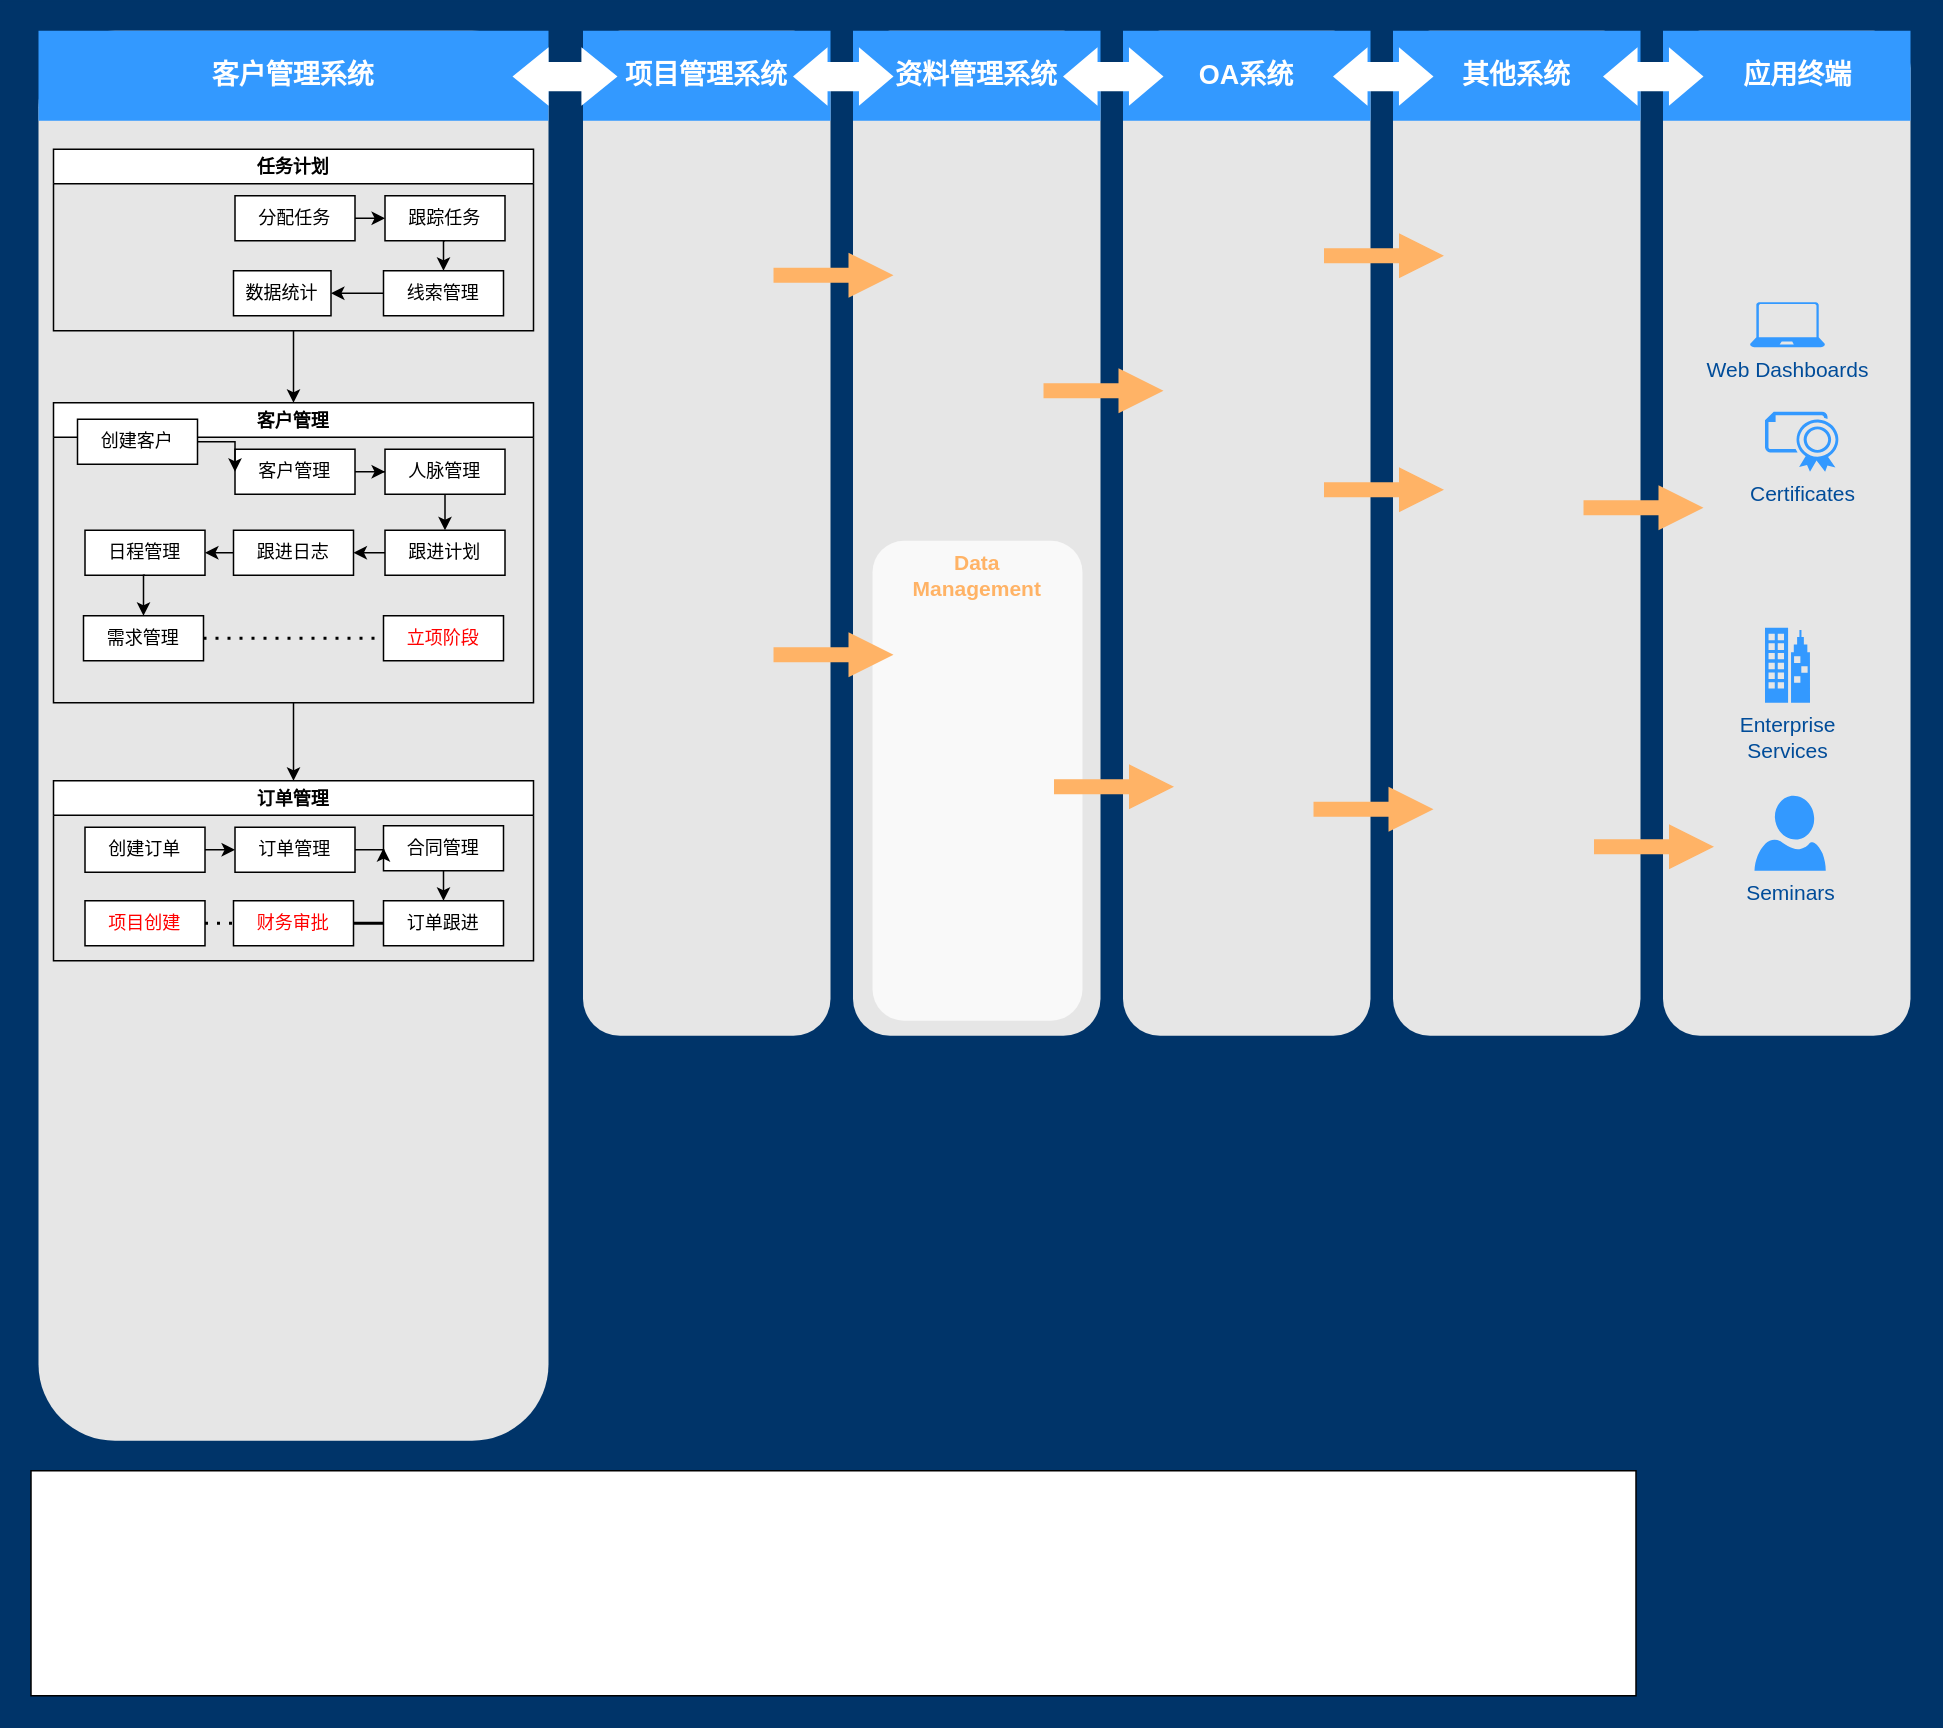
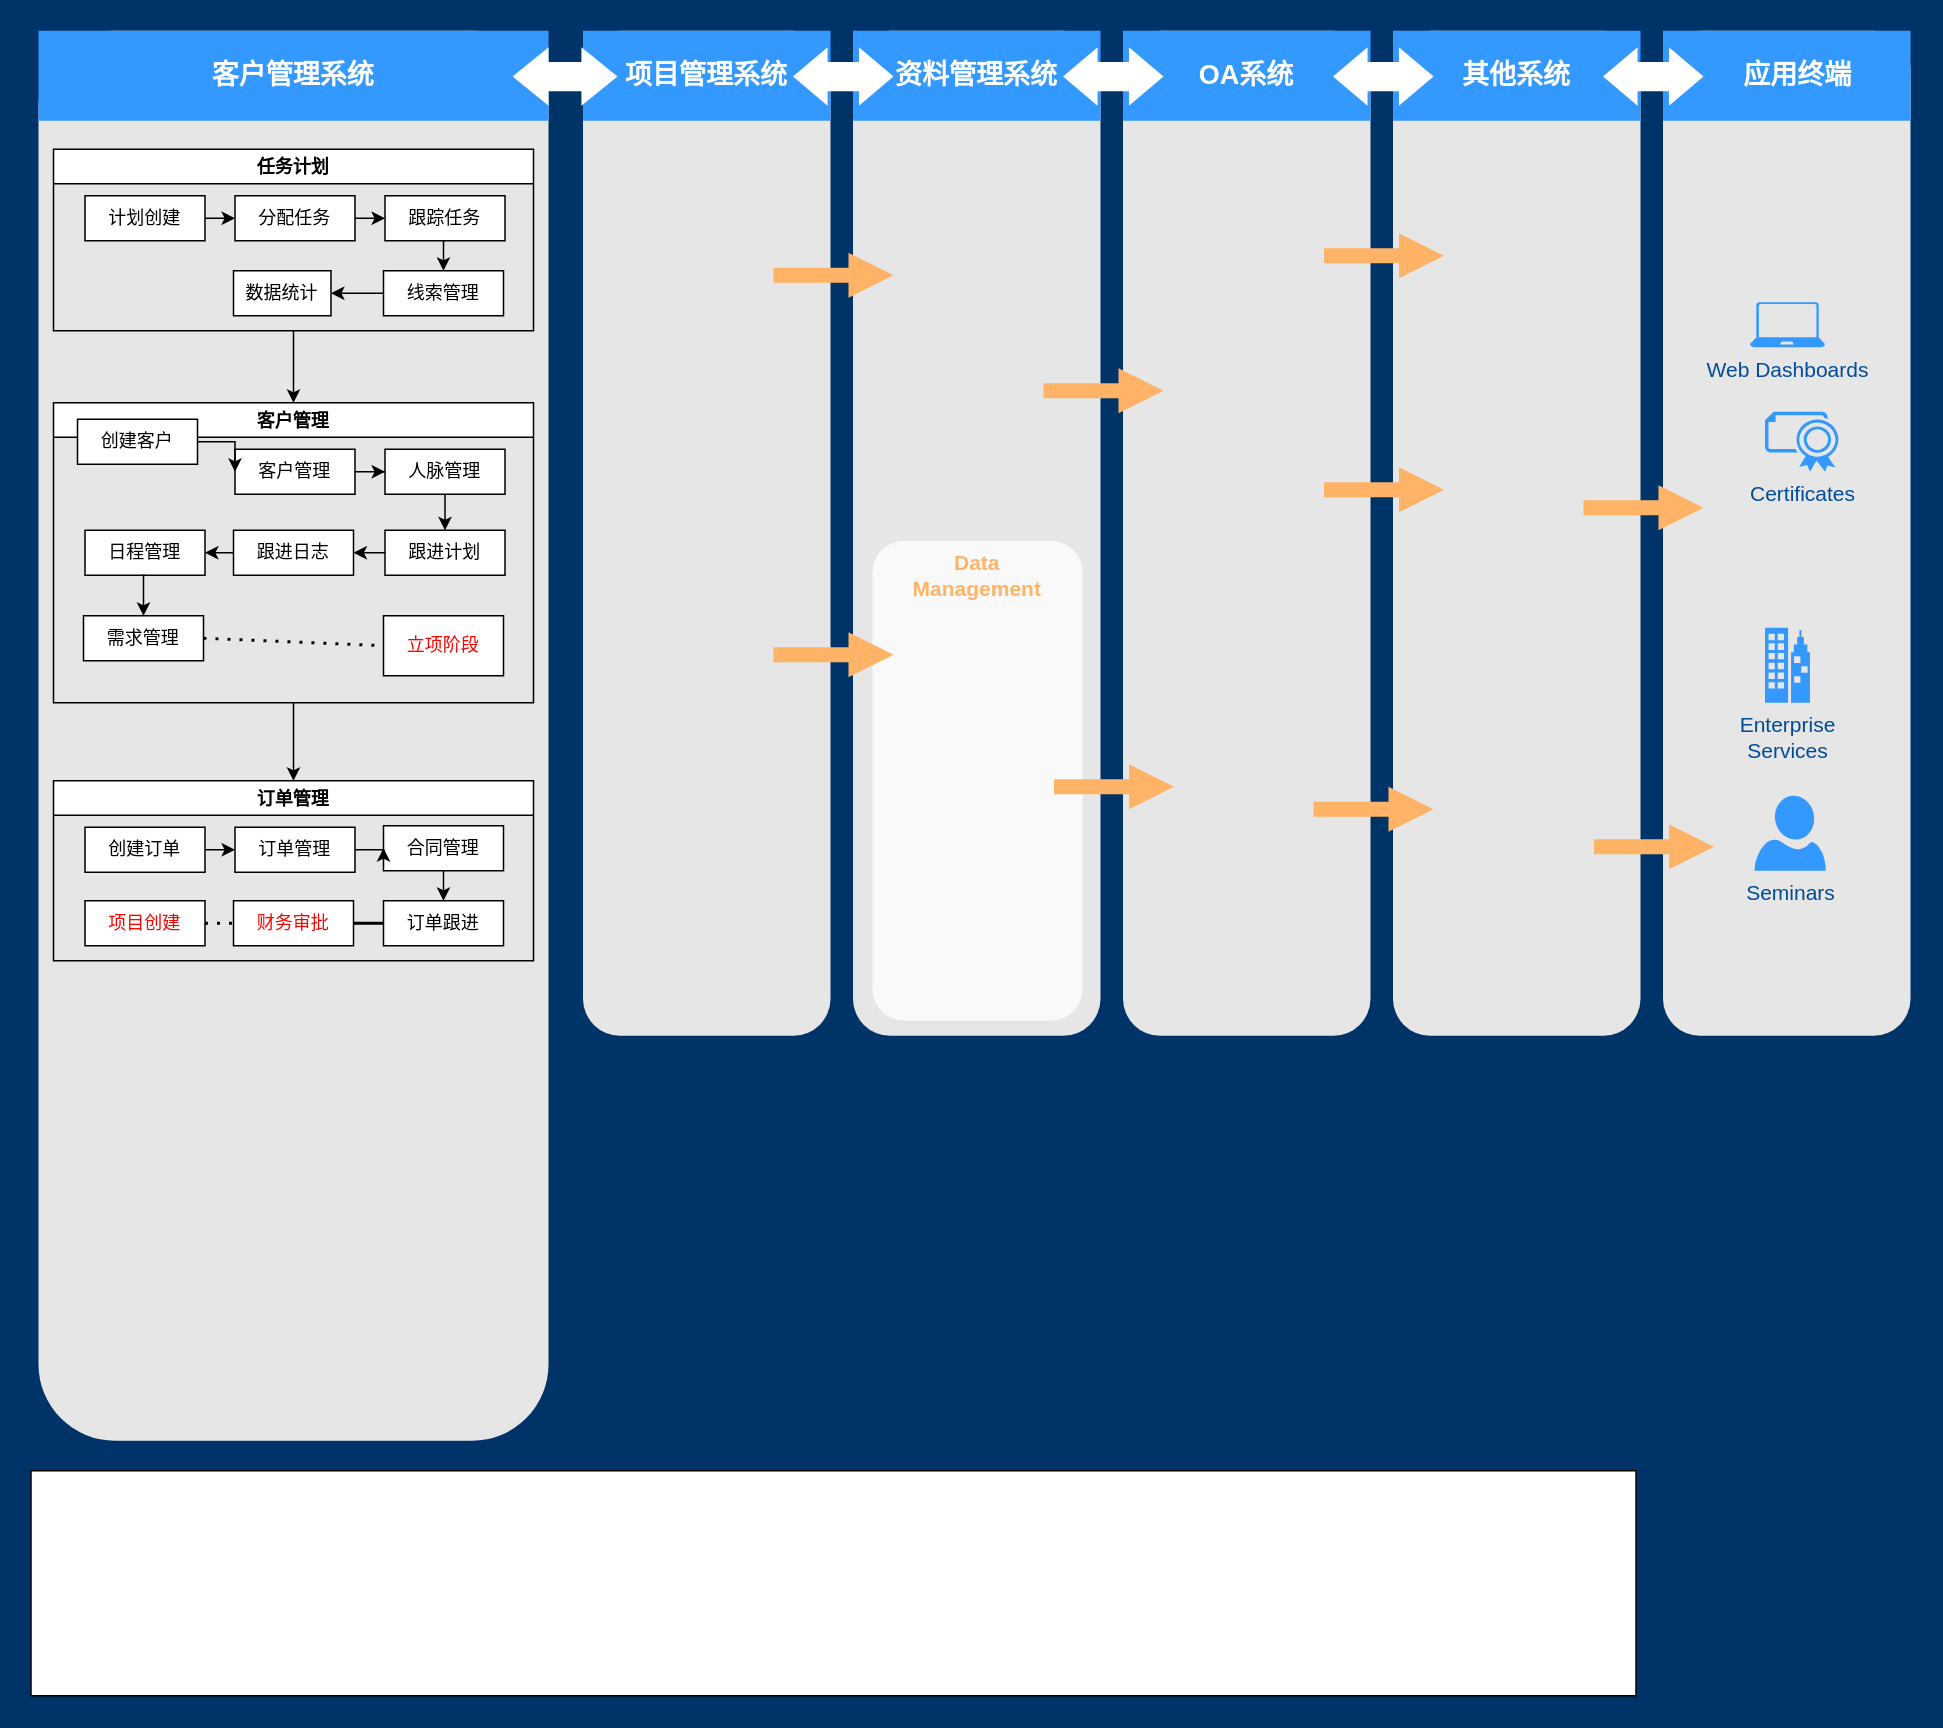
node "计划创建": added
edge "计划创建" -> "分配任务": added
node "立项阶段": size 120x45 -> 120x60
